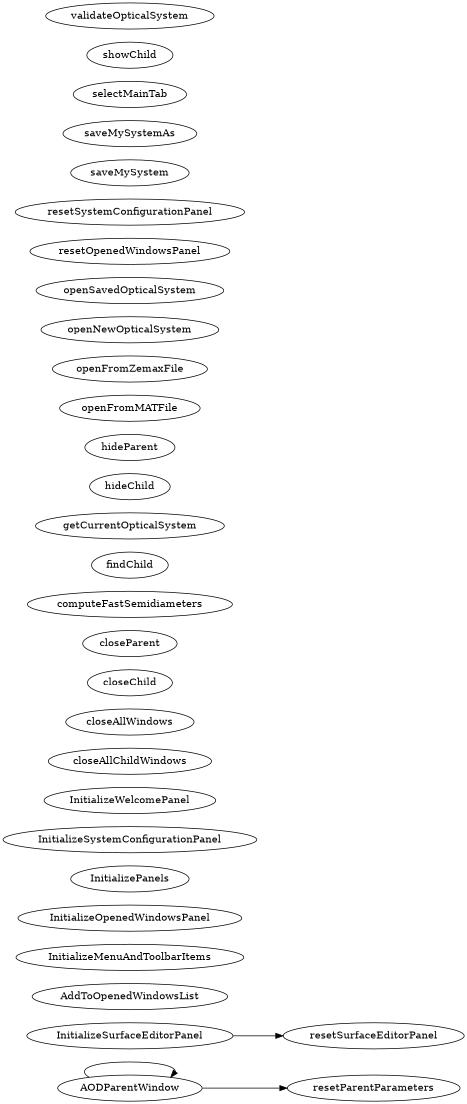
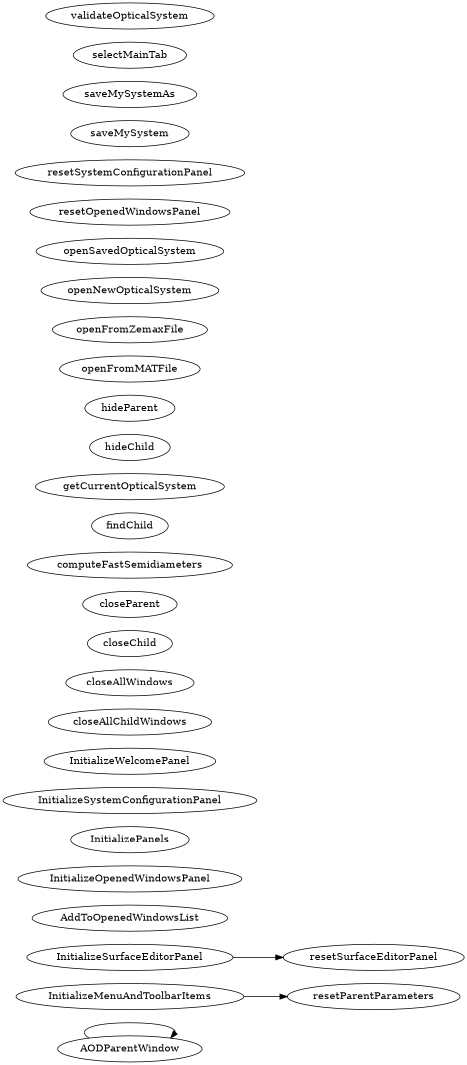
node "showChild": removed
edge "AODParentWindow" -> "resetParentParameters": now "InitializeMenuAndToolbarItems" -> "resetParentParameters"
